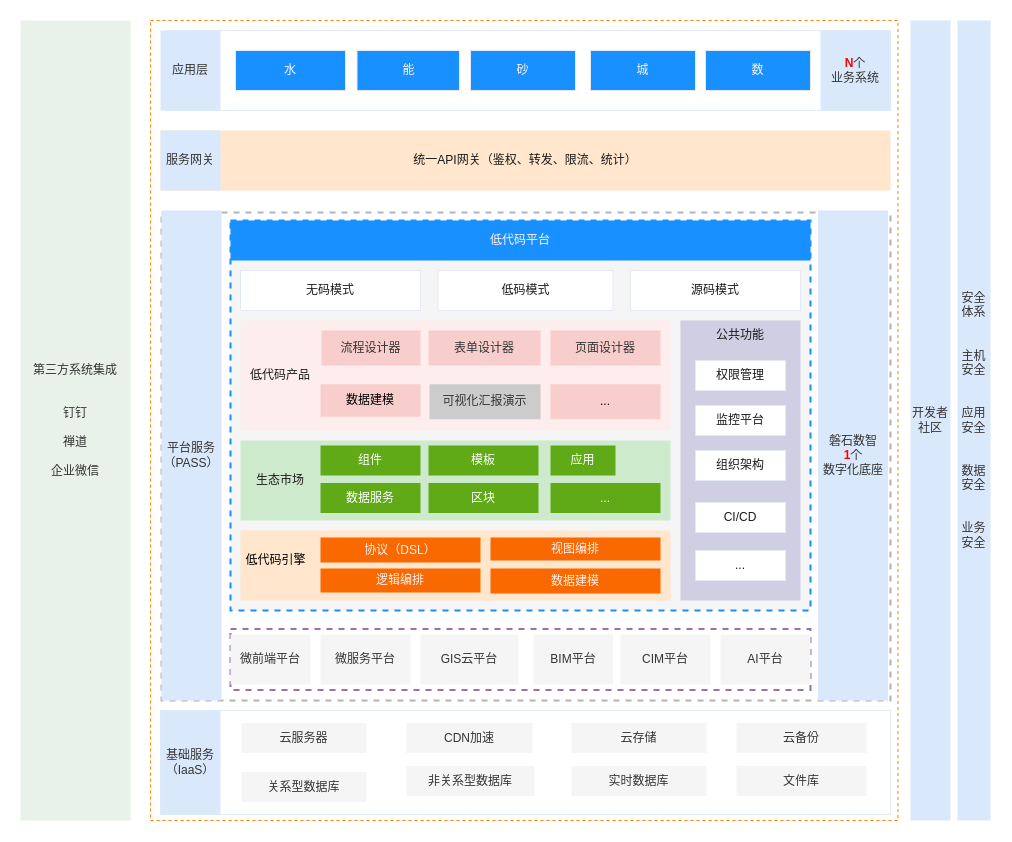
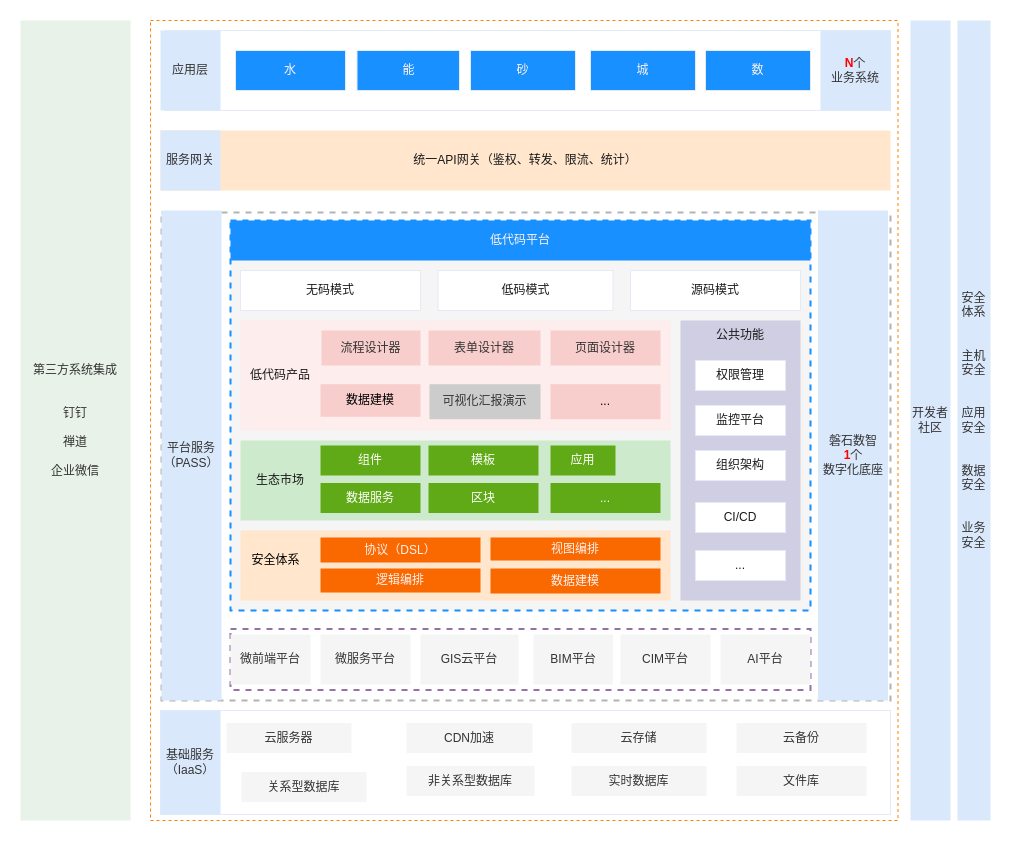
node "低代码引擎": label "低代码引擎" -> "安全体系"
node "云服务器": moved (304, 738) -> (289, 738)
